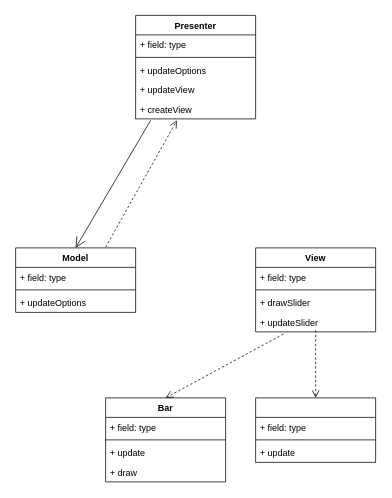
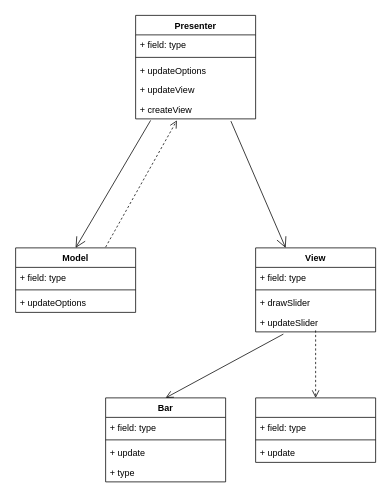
edge "+ createView" -> "View": added
edge "+ updateSlider" -> "Bar": style dashed -> solid
node "+ draw": label "+ draw" -> "+ type"
